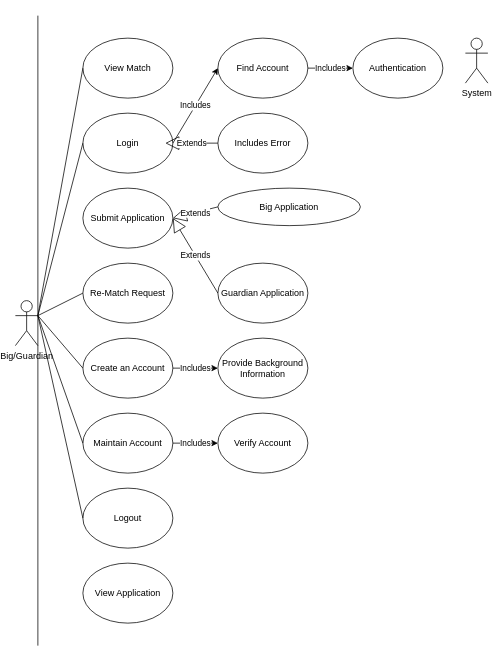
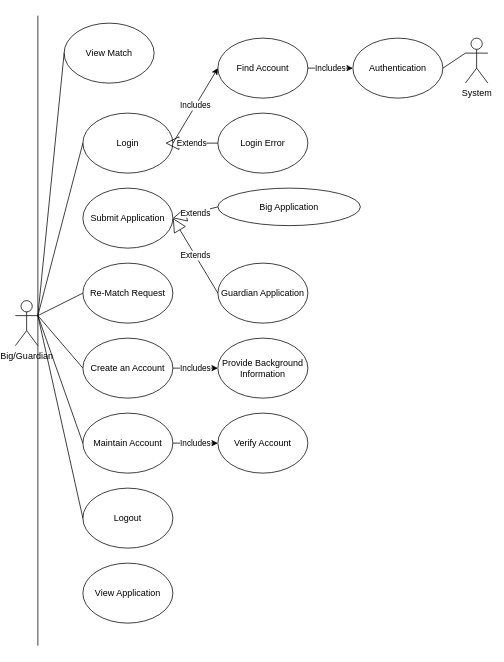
edge "System" -- "Authentication": added
node "View Match": moved (128, 68) -> (109, 53)
node "Includes Error": label "Includes Error" -> "Login Error"
